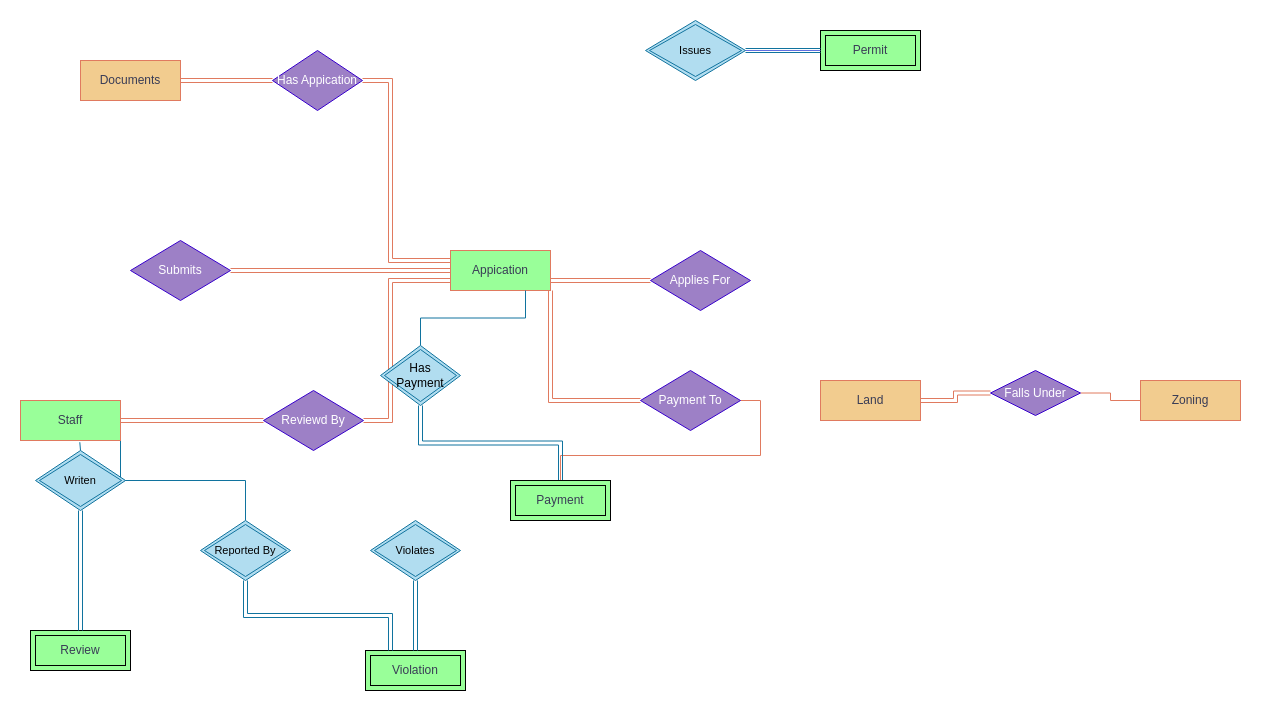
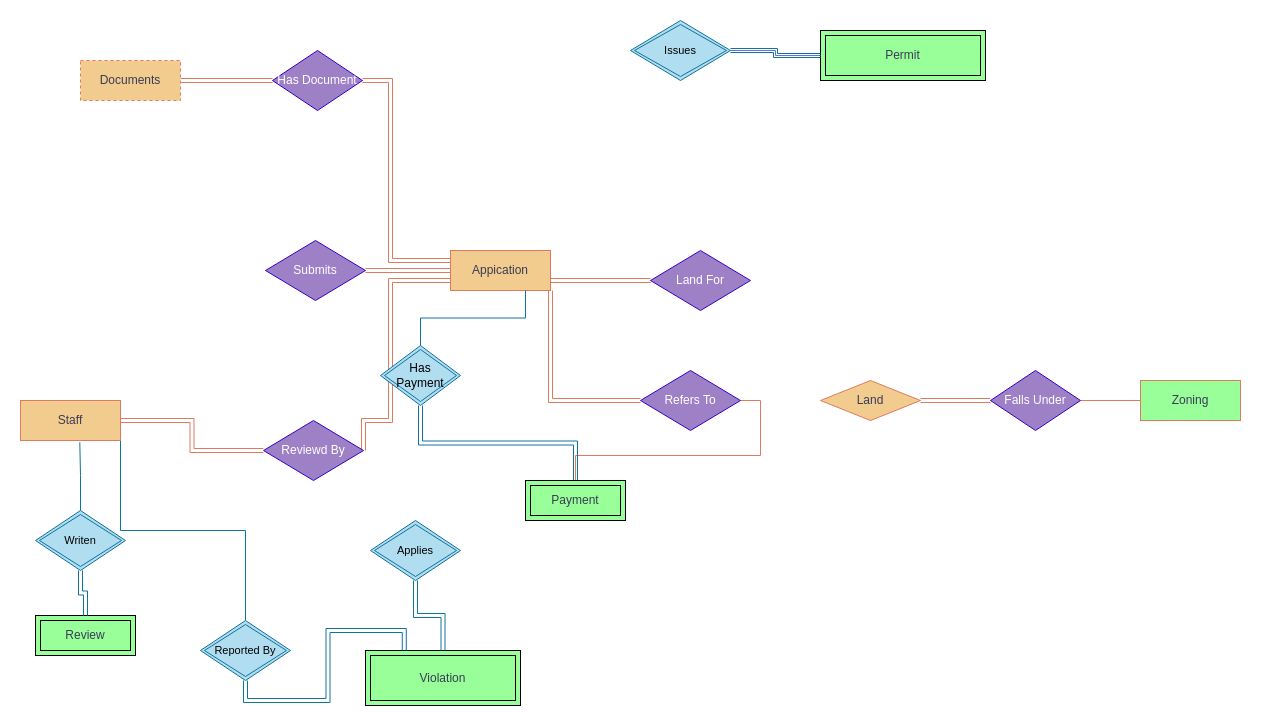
node "Issues": moved (696, 51) -> (681, 51)
node "Permit": size 100x40 -> 165x50
node "Documents": style solid -> dashed
node "Has Appication": label "Has Appication" -> "Has Document"
node "Submits": moved (181, 271) -> (316, 271)
node "Appication": fillcolor #99ff99 -> #f2cc8f
node "Applies For": label "Applies For" -> "Land For"
node "Falls Under": size 90x45 -> 90x60
node "Payment To": label "Payment To" -> "Refers To"
node "Land": shape rectangle -> diamond
node "Zoning": fillcolor #f2cc8f -> #99ff99
node "Staff": fillcolor #99ff99 -> #f2cc8f
node "Reviewd By": moved (314, 421) -> (314, 451)
node "Writen": moved (81, 481) -> (81, 541)
node "Payment": moved (561, 501) -> (576, 501)
node "Reported By": moved (246, 551) -> (246, 651)
node "Violates": label "Violates" -> "Applies"
node "Review": moved (81, 651) -> (86, 636)
node "Violation": size 100x40 -> 155x55
